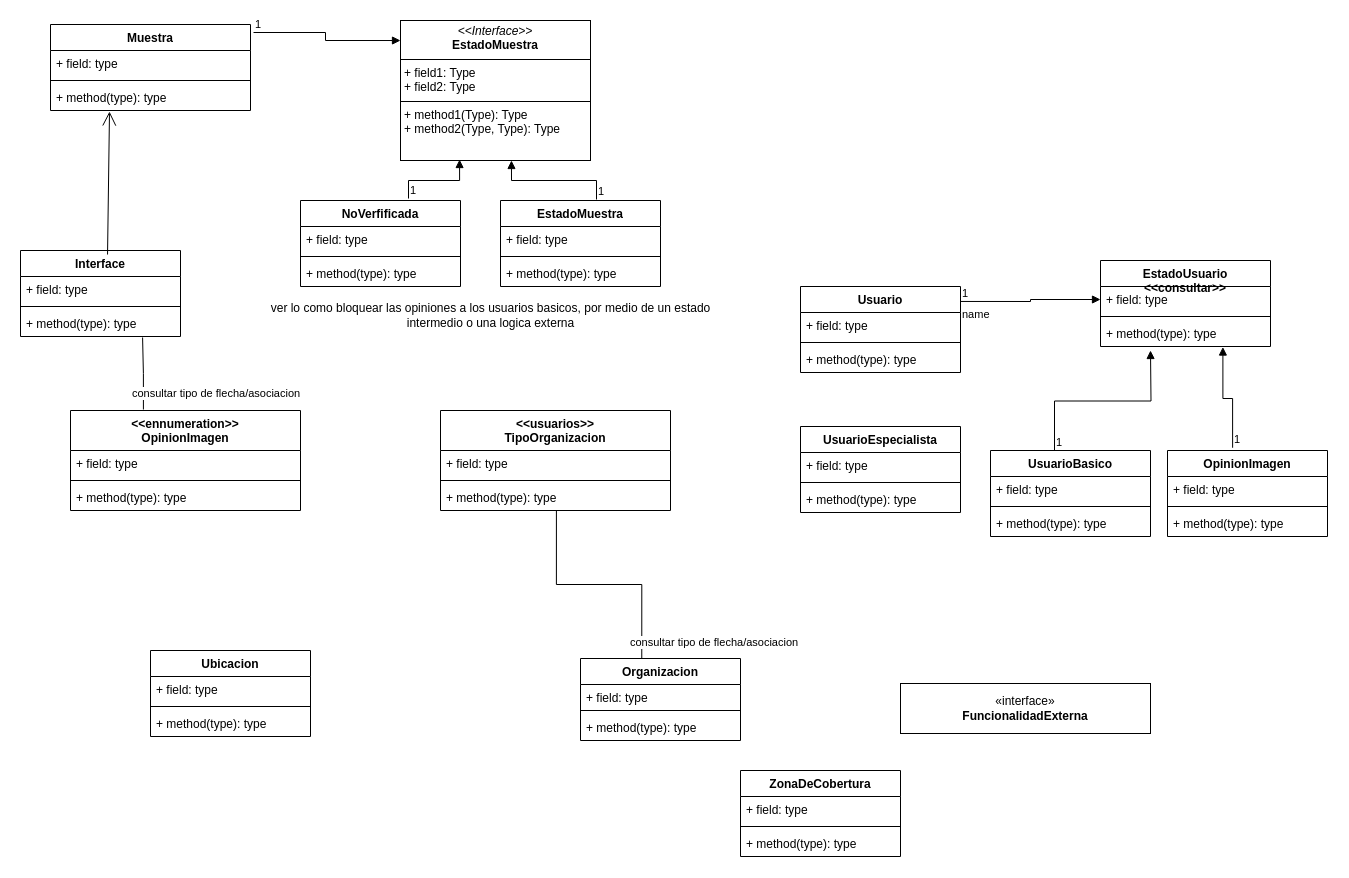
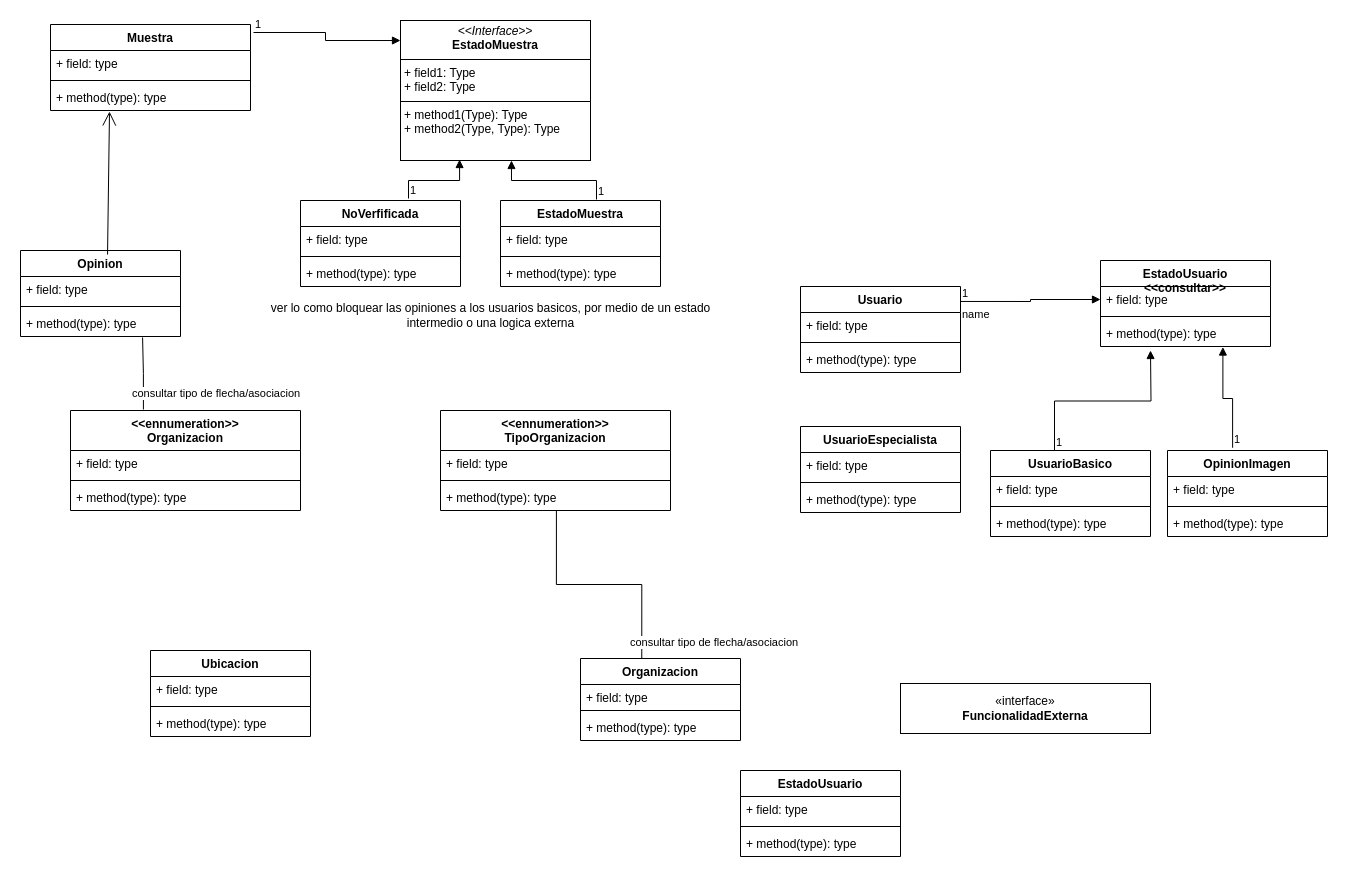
node "Interface": label "Interface" -> "Opinion"
node "<<ennumeration>> OpinionImagen": label "<<ennumeration>> OpinionImagen" -> "<<ennumeration>> Organizacion"
node "<<usuarios>> TipoOrganizacion": label "<<usuarios>> TipoOrganizacion" -> "<<ennumeration>> TipoOrganizacion"
node "ZonaDeCobertura": label "ZonaDeCobertura" -> "EstadoUsuario"
